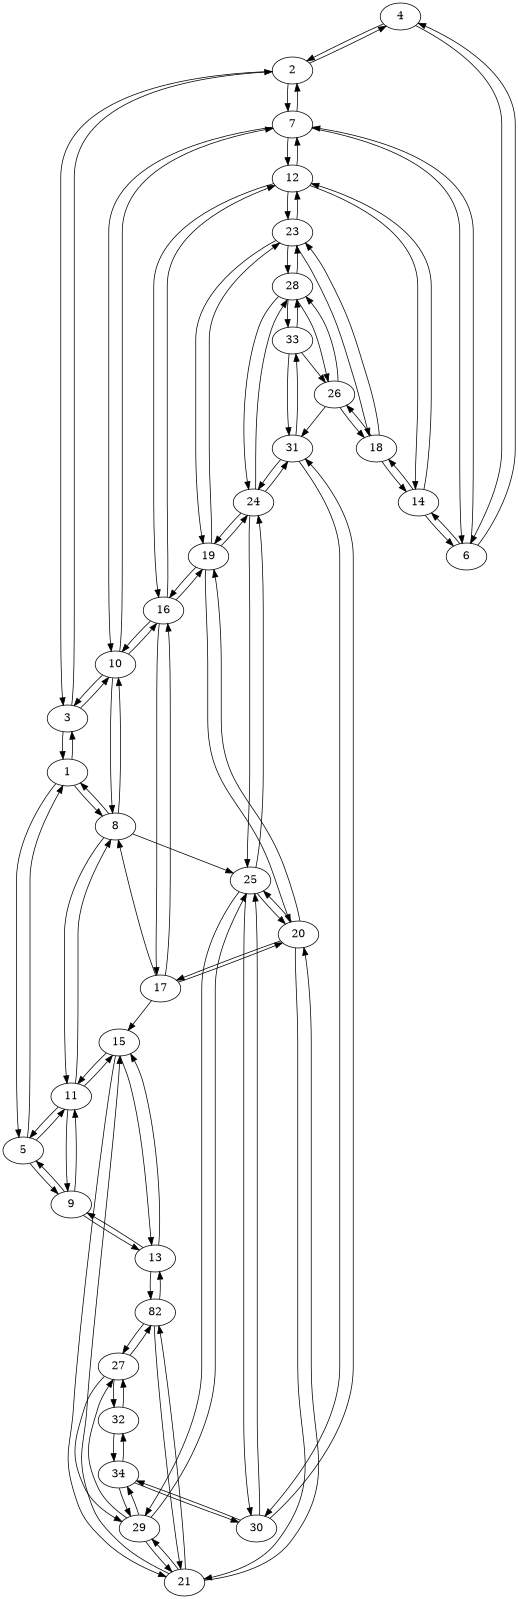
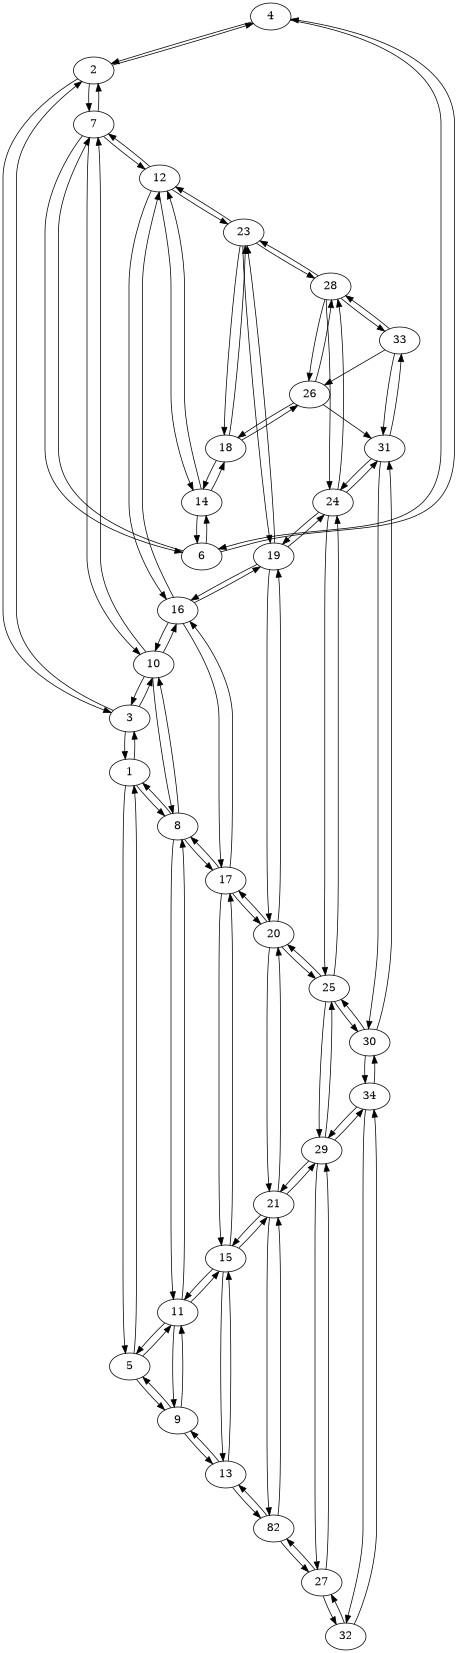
edge "8" -> "25": now "8" -> "17"
edge "15" -> "17": added
